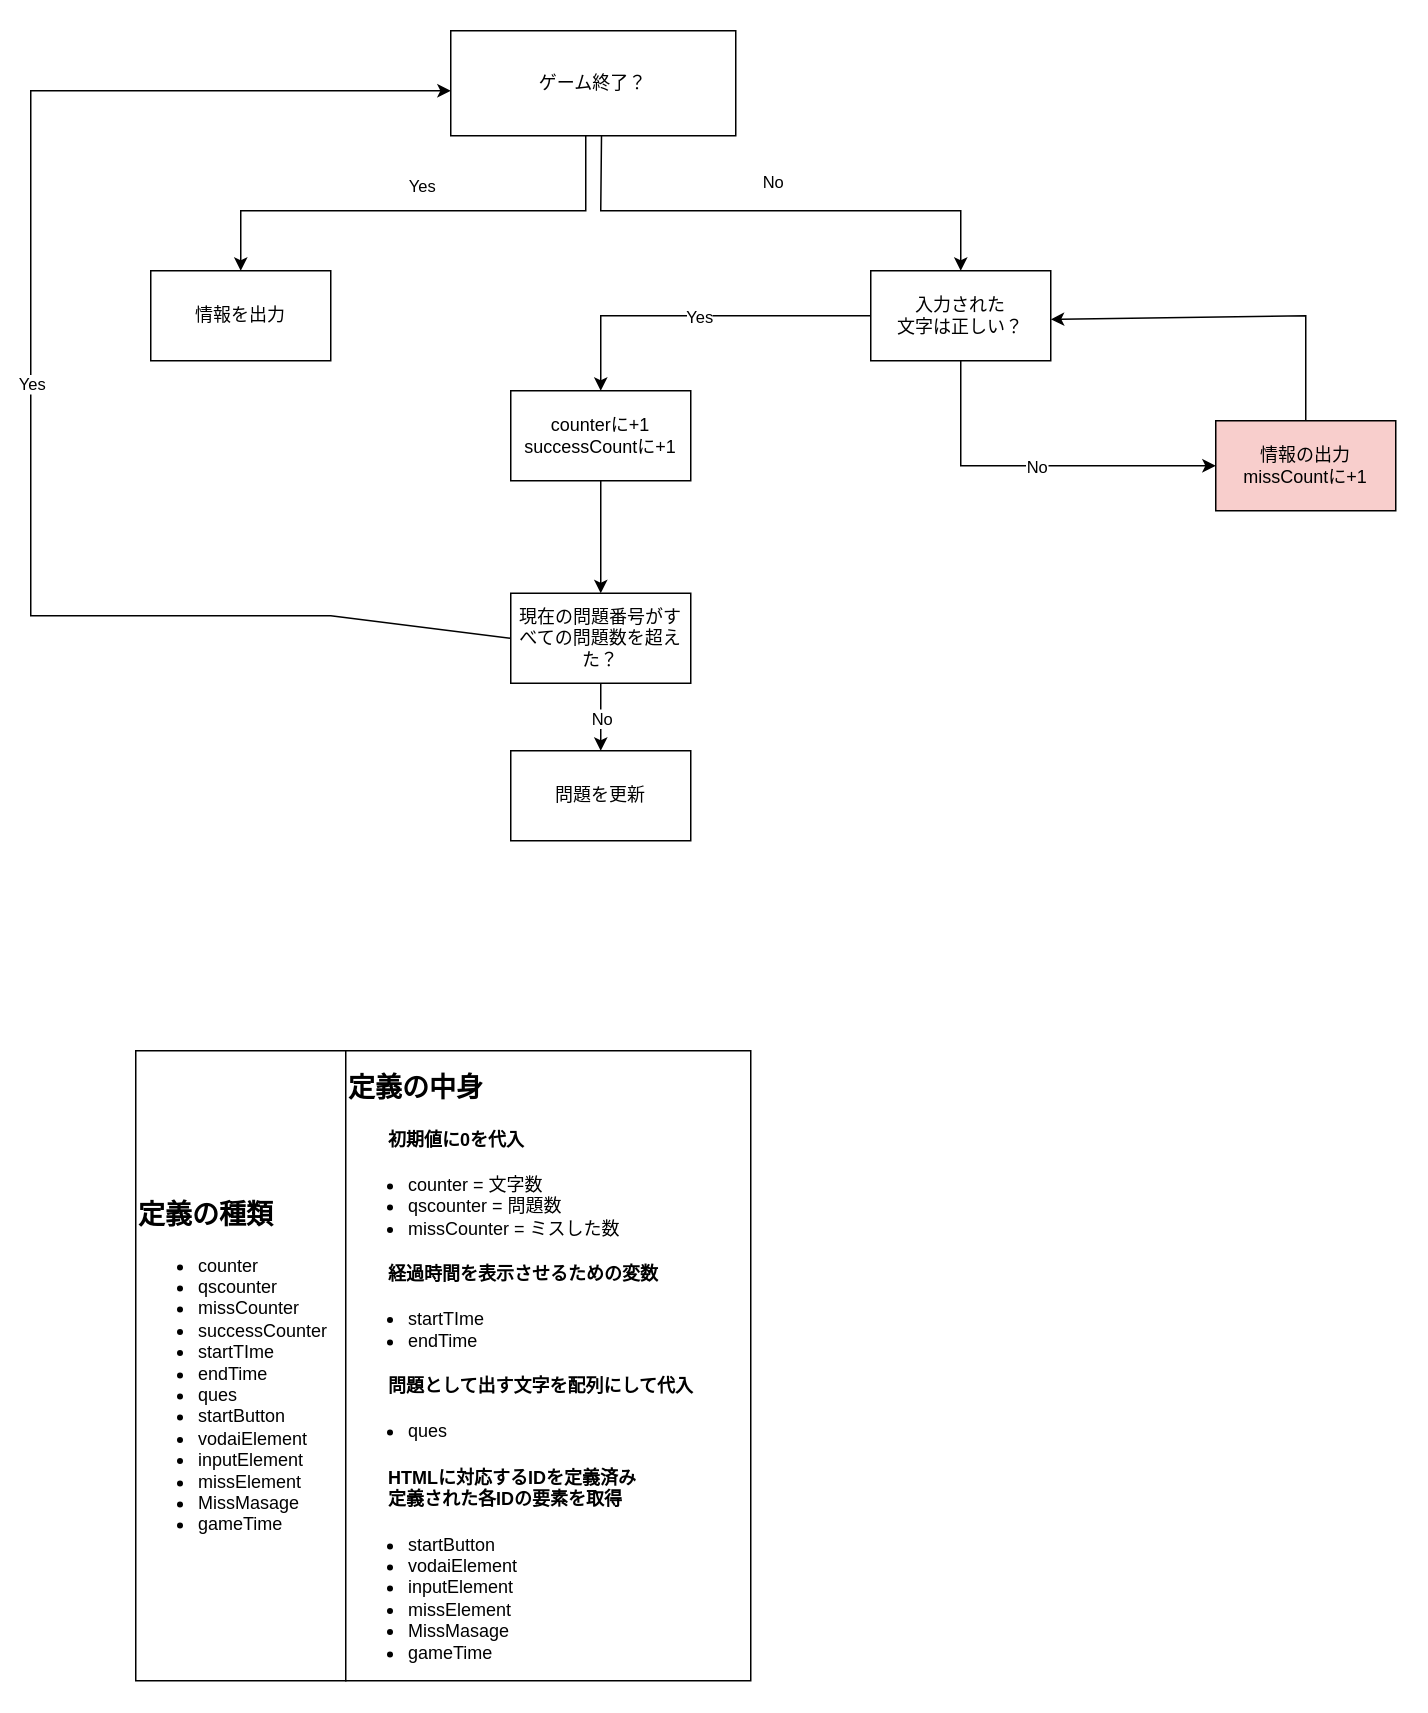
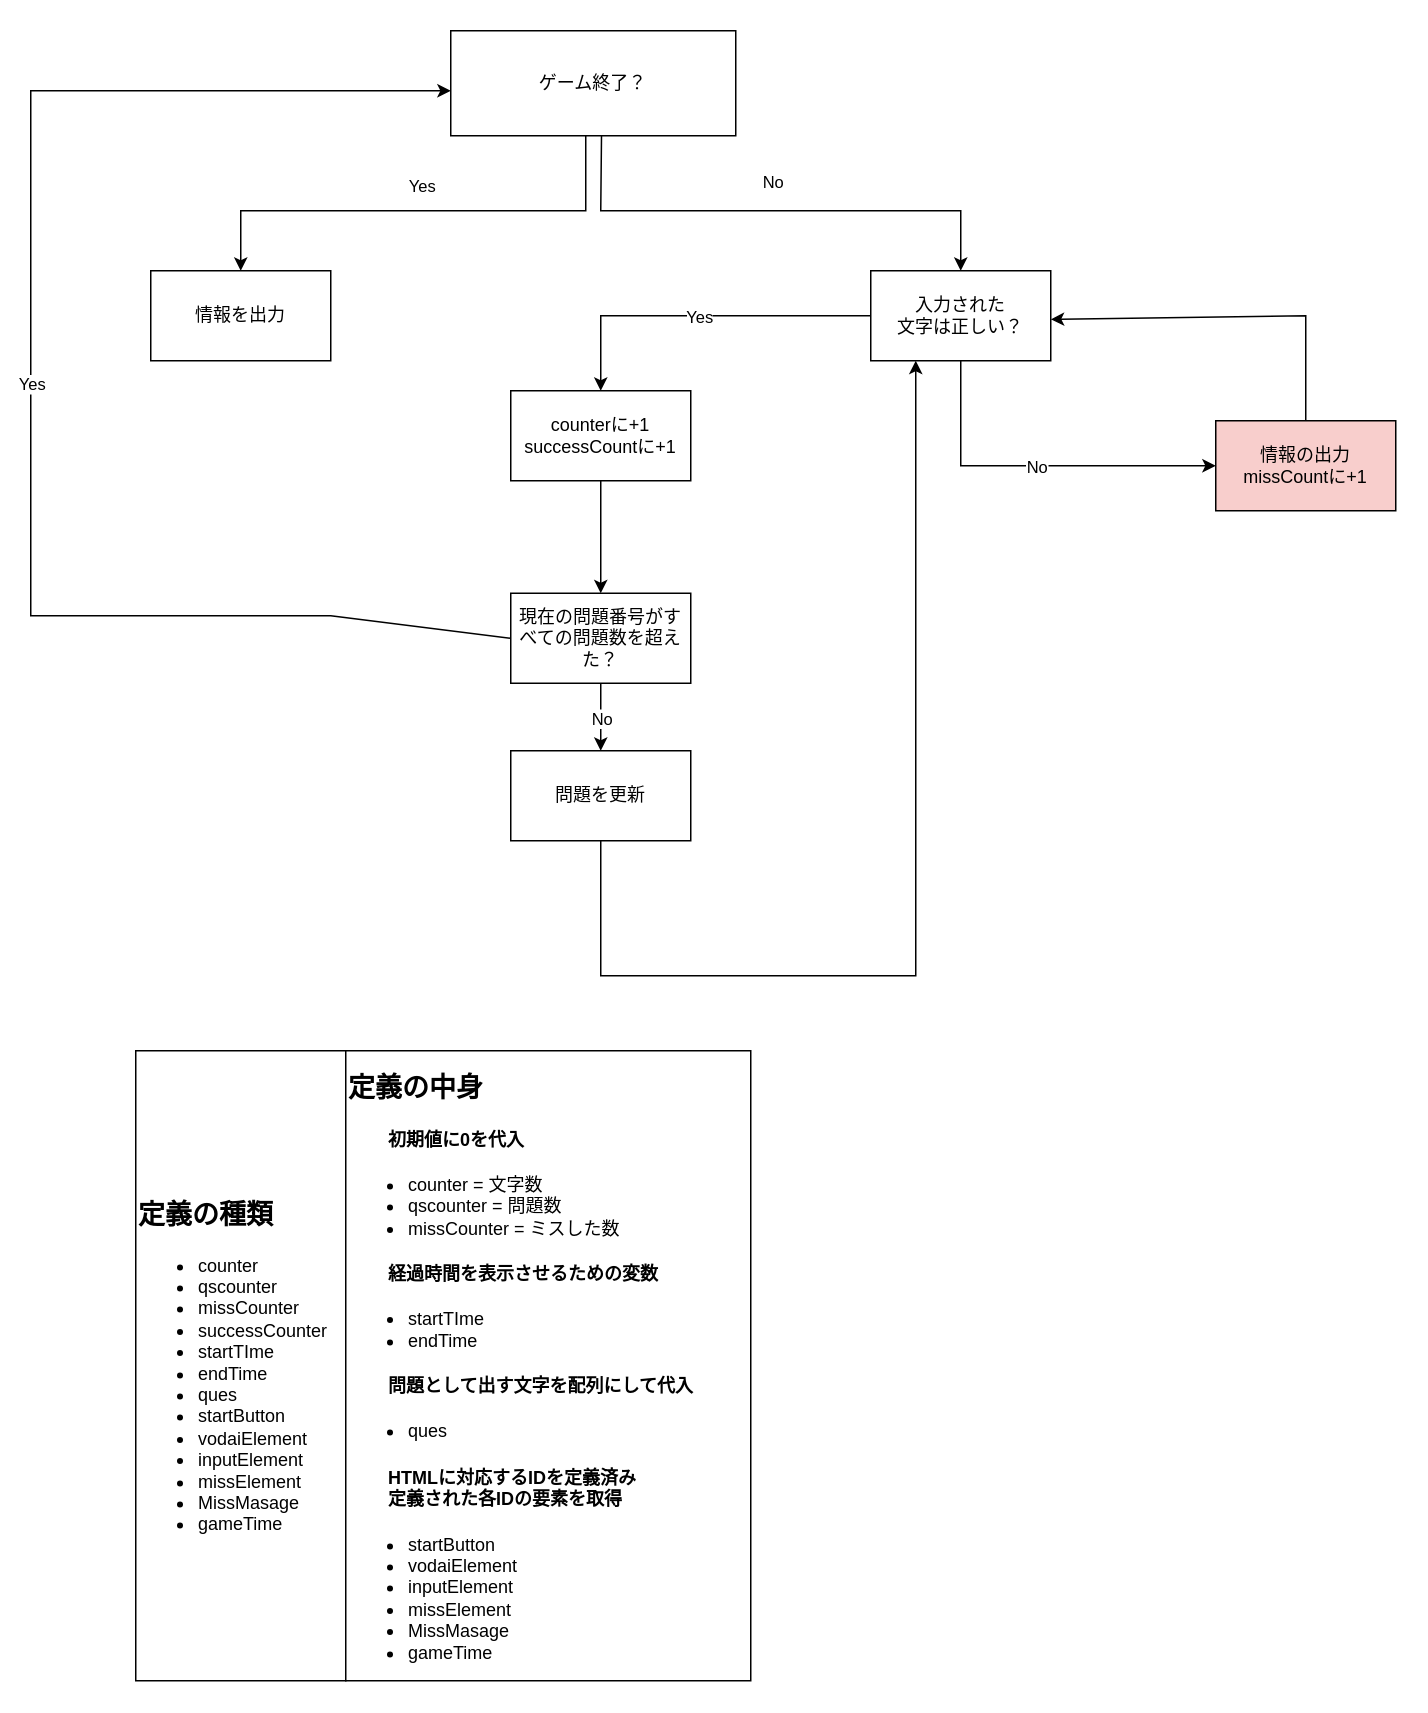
edge "問題を更新" -> "入力された 文字は正しい？": added
